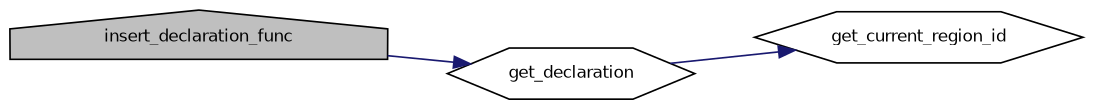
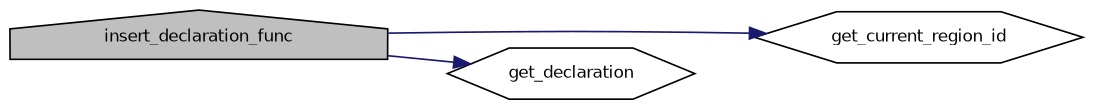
edge "get_declaration" -> "get_current_region_id": now "insert_declaration_func" -> "get_current_region_id"
